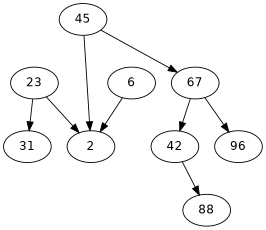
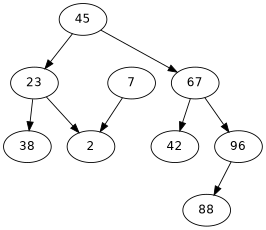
edge "45" -> "2": now "45" -> "23"
node "6": label "6" -> "7"
node "31": label "31" -> "38"
edge "42" -> "88": now "96" -> "88"
